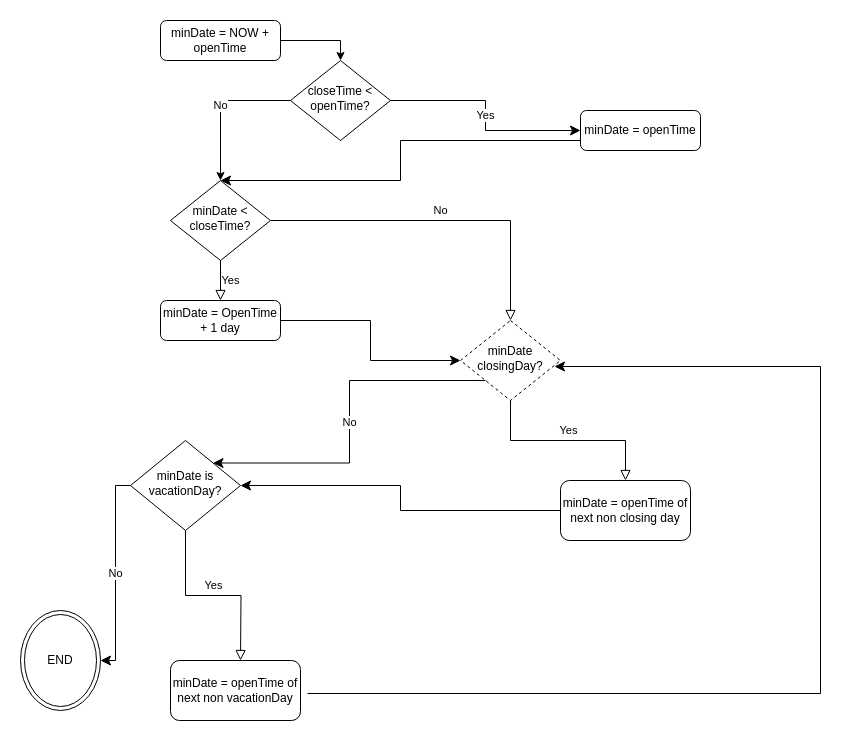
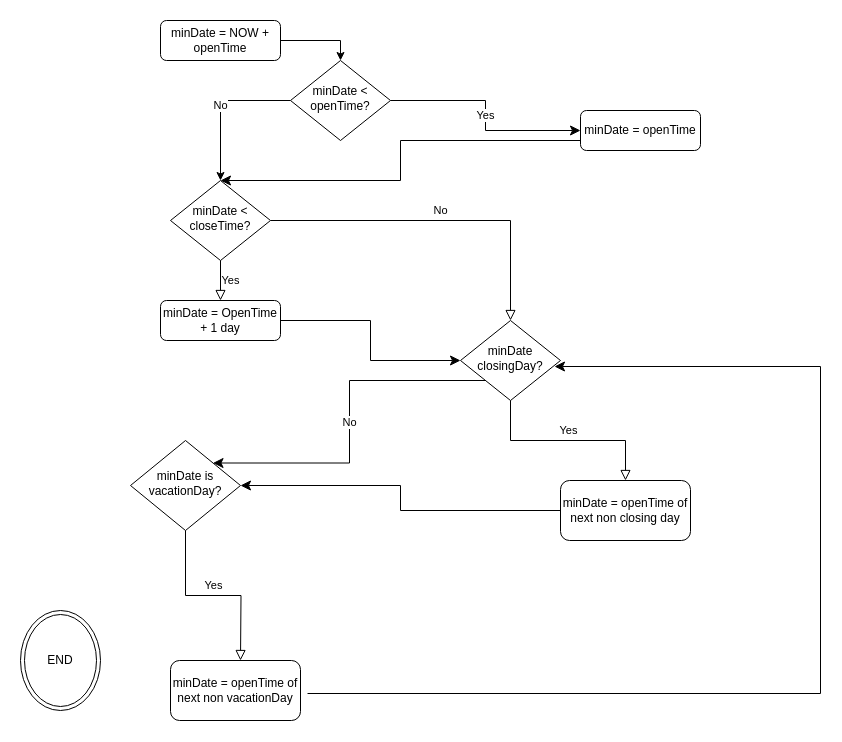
node "closeTime < openTime?": label "closeTime < openTime?" -> "minDate < openTime?"
node "minDate closingDay?": style dashed -> solid
edge "minDate is vacationDay?" -> "END": removed, label "No"
